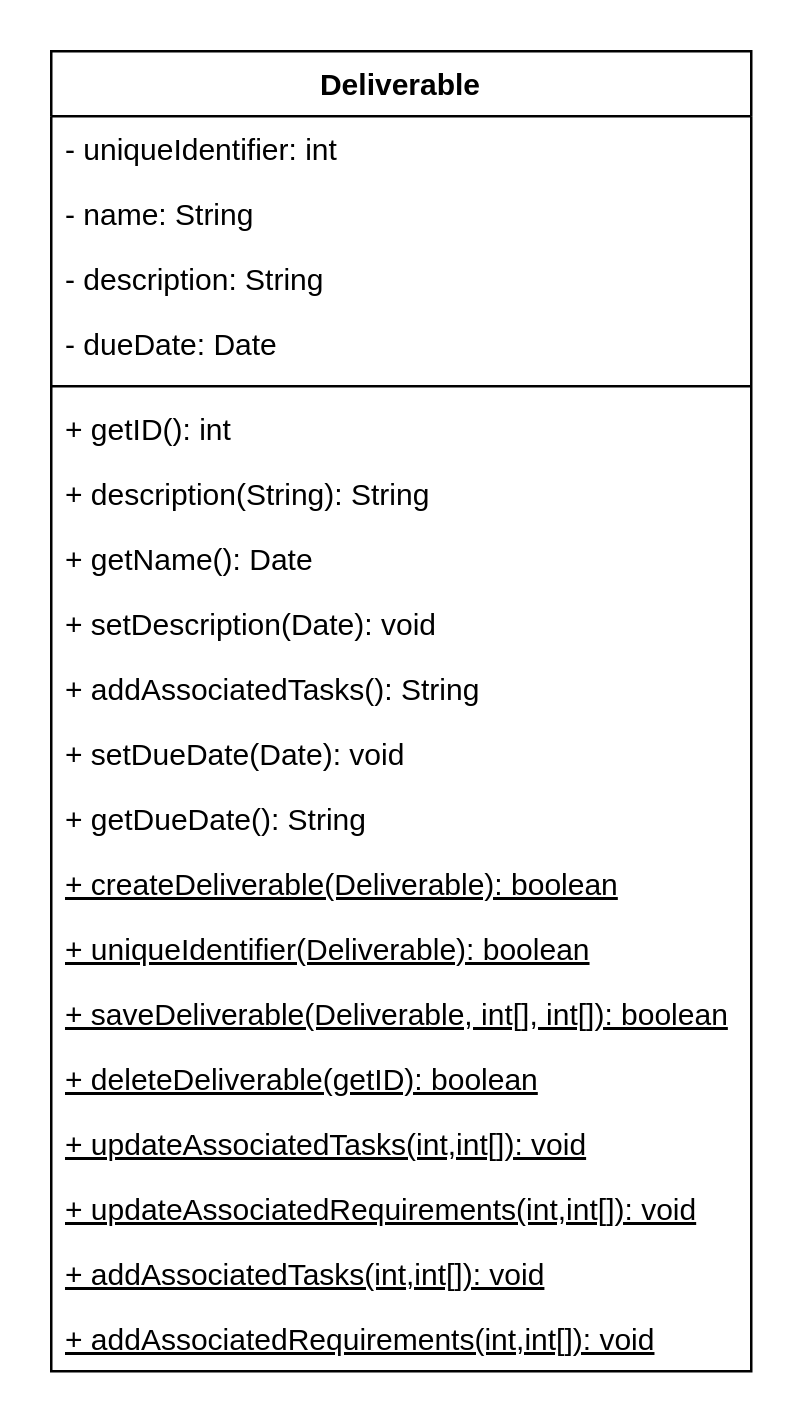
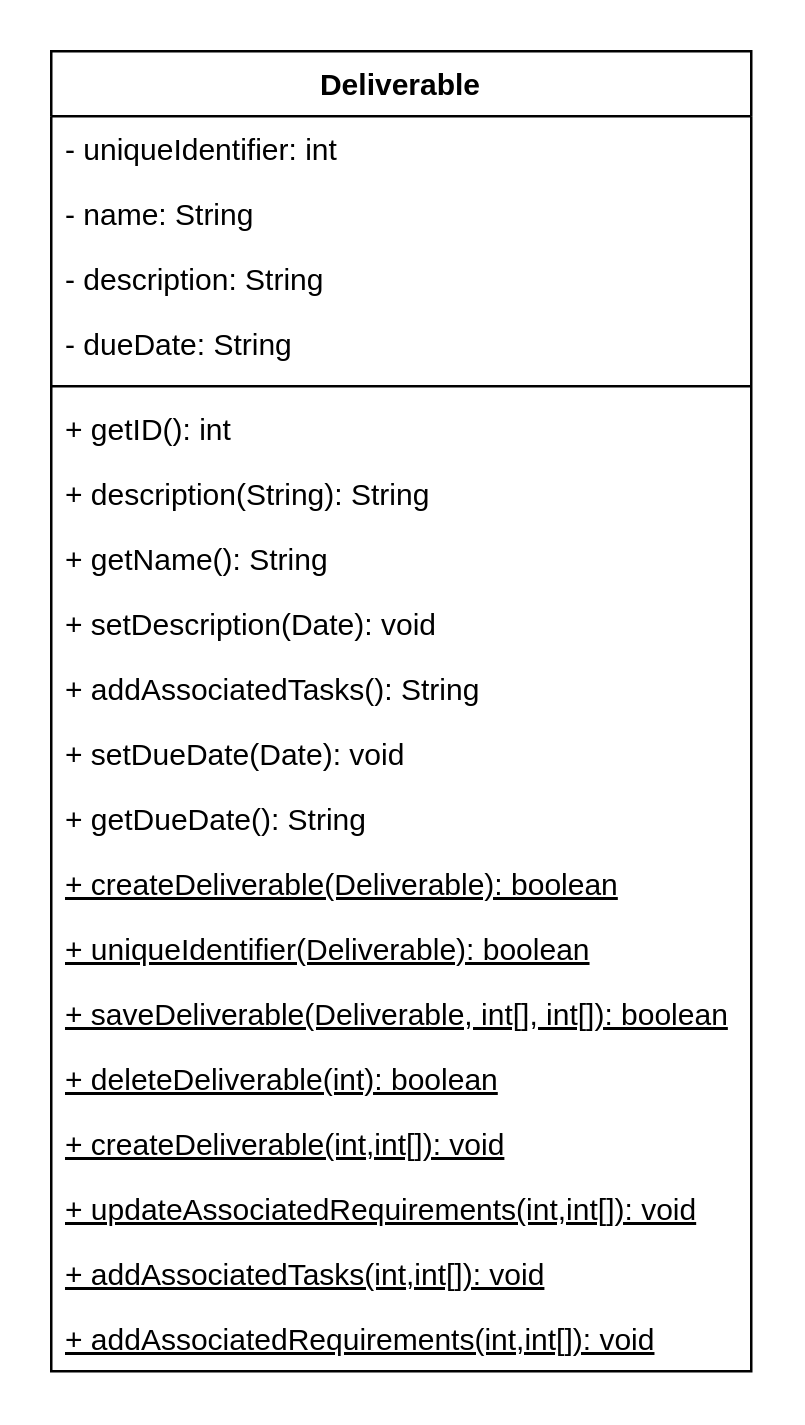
node "- dueDate: Date": label "- dueDate: Date" -> "- dueDate: String"
node "+ getName(): Date": label "+ getName(): Date" -> "+ getName(): String"
node "+ deleteDeliverable(getID): boolean": label "+ deleteDeliverable(getID): boolean" -> "+ deleteDeliverable(int): boolean"
node "+ updateAssociatedTasks(int,int[]): void": label "+ updateAssociatedTasks(int,int[]): void" -> "+ createDeliverable(int,int[]): void"
